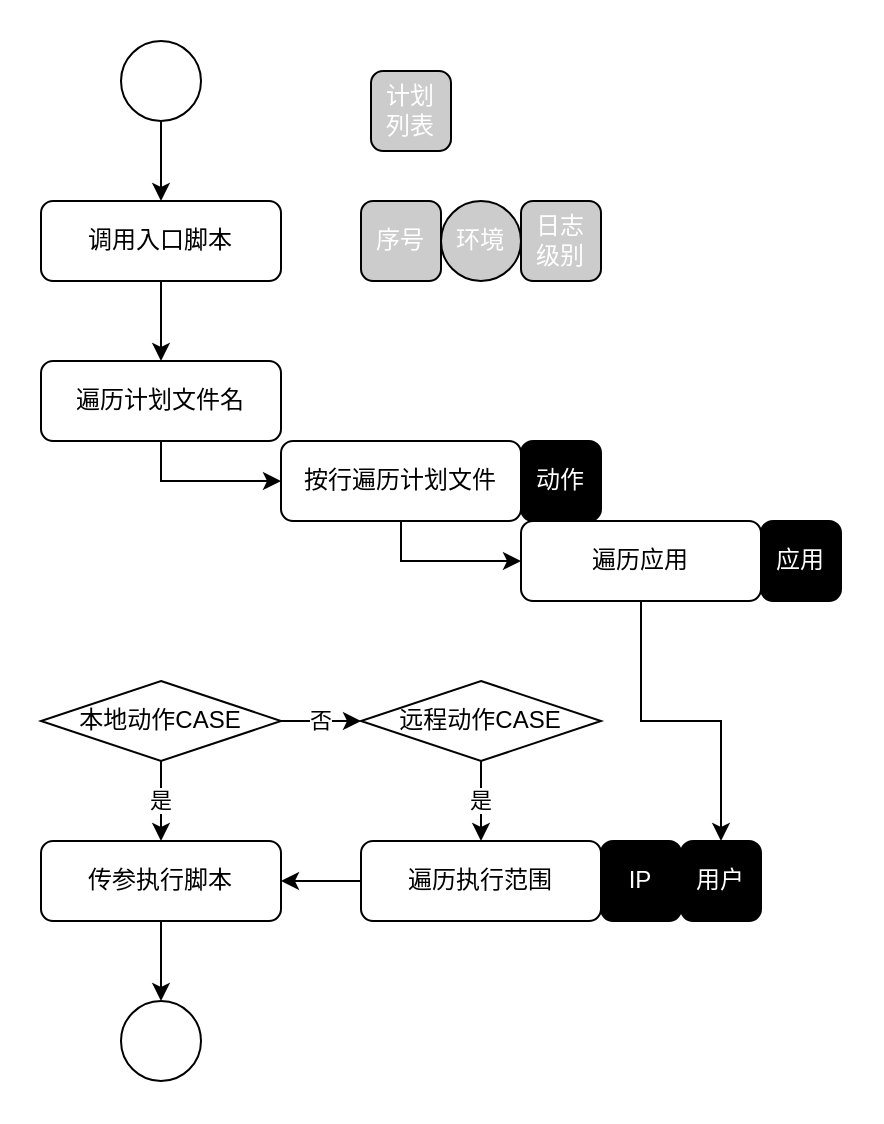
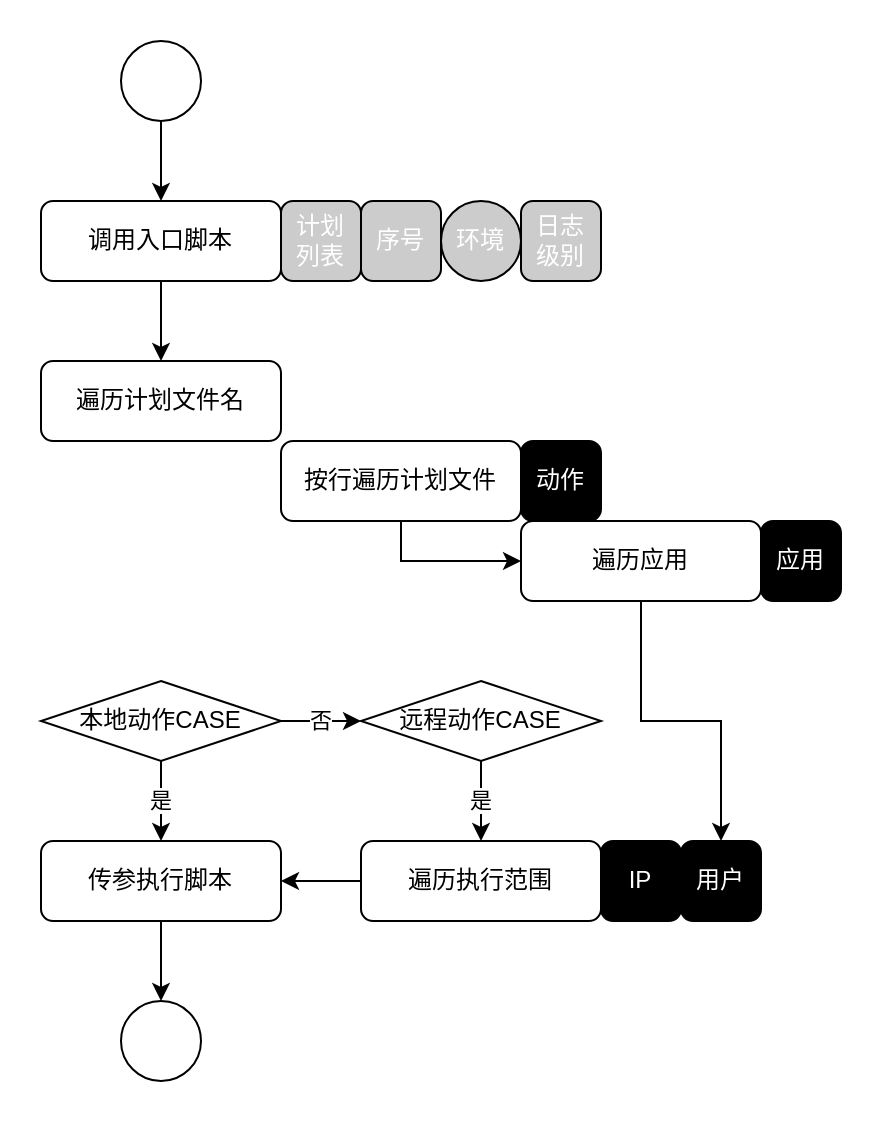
node "计划 列表": moved (411, 111) -> (321, 241)
edge "遍历计划文件名" -> "按行遍历计划文件": removed
